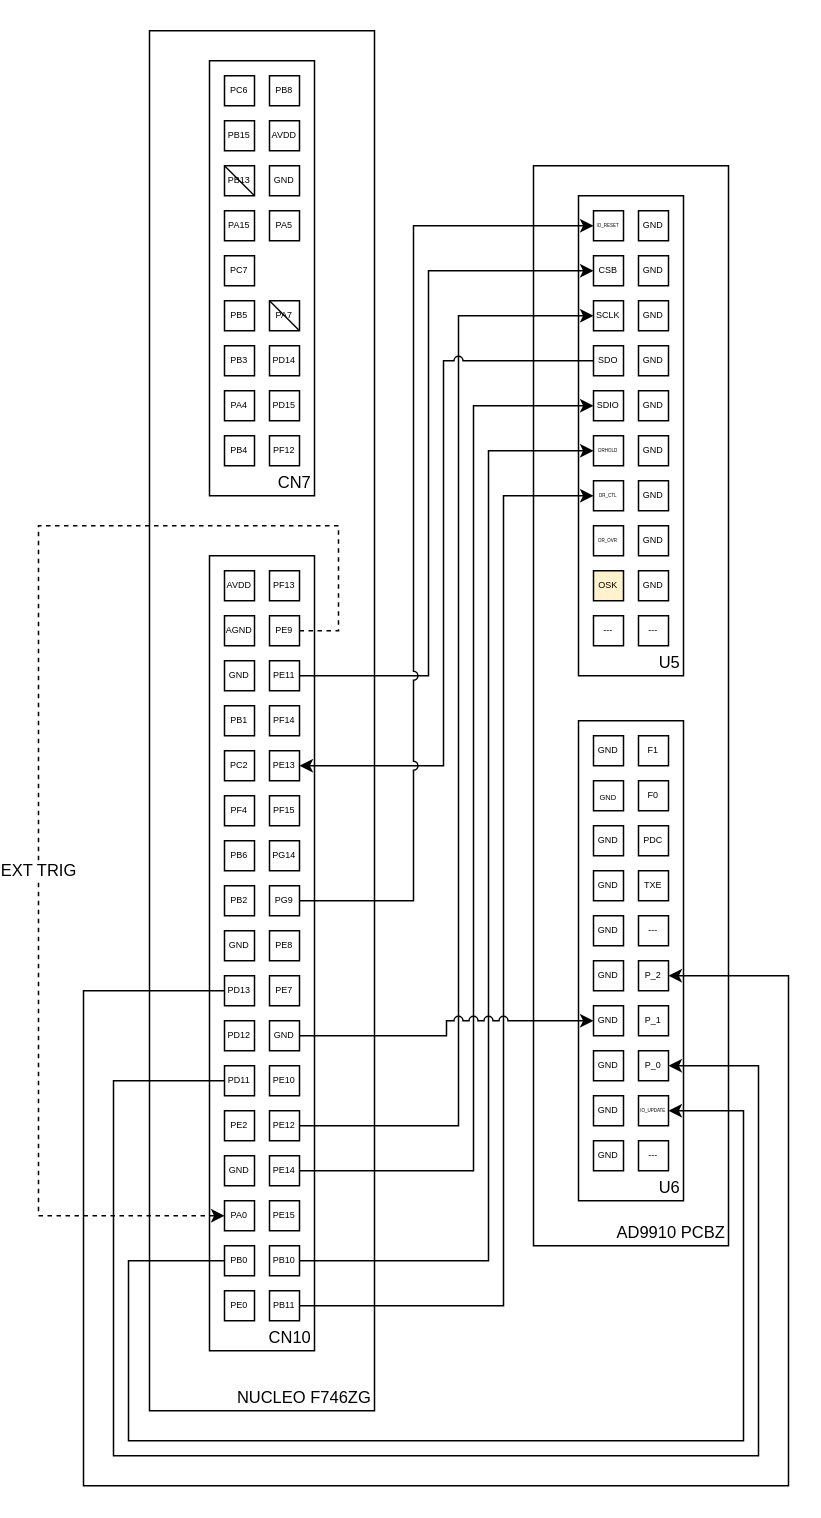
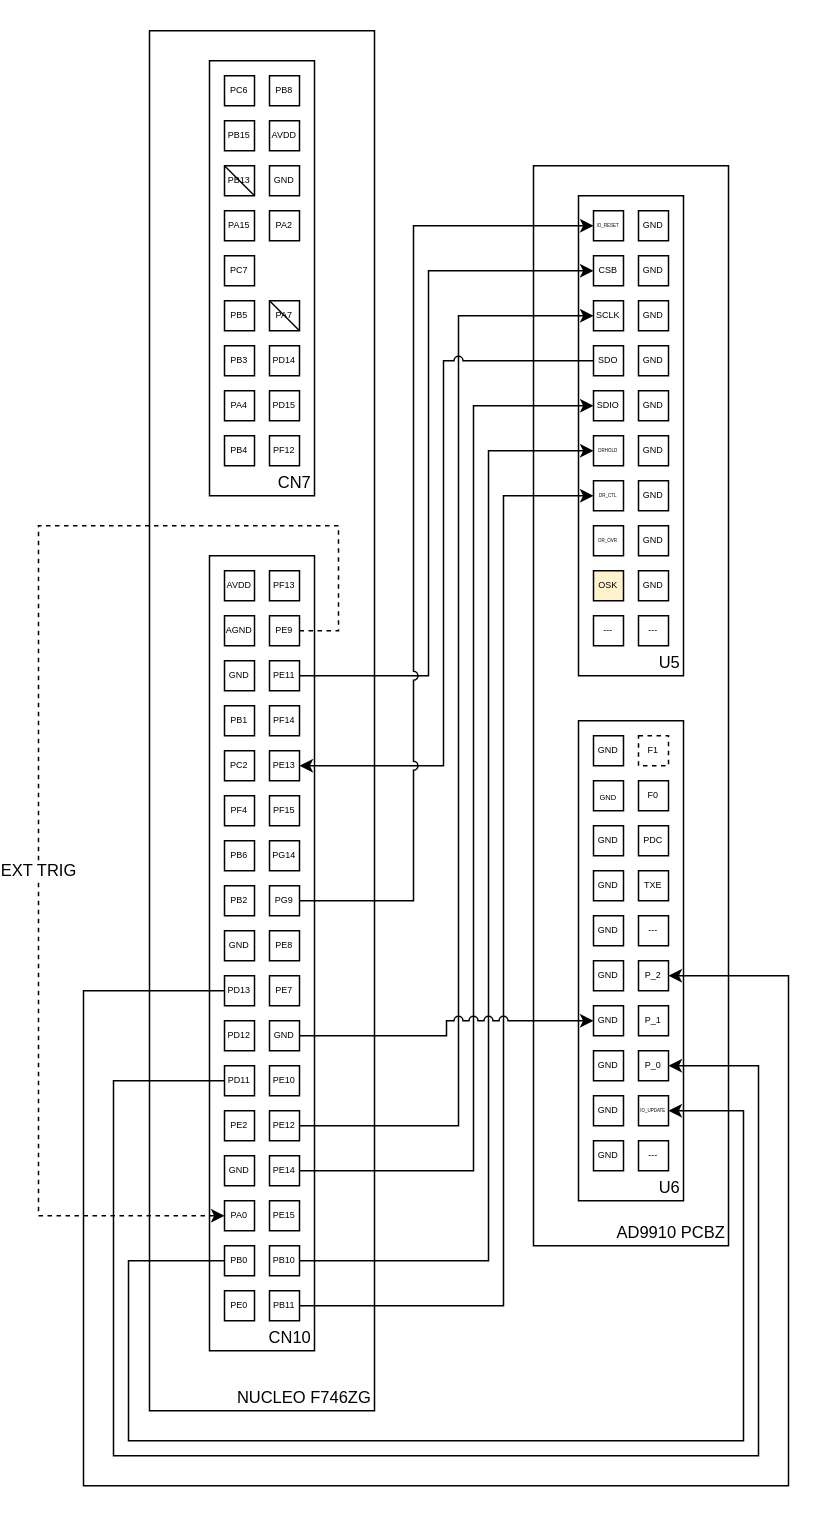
node "PA5": label "PA5" -> "PA2"
node "F1": style solid -> dashed
